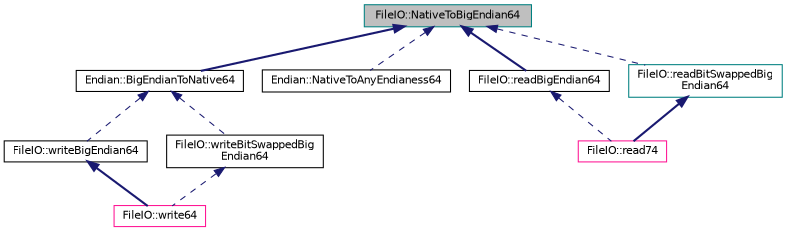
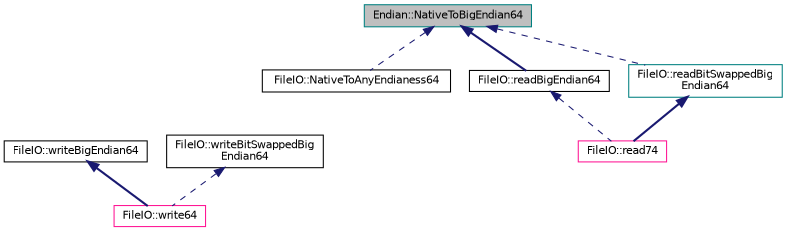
node "FileIO::NativeToBigEndian64": label "FileIO::NativeToBigEndian64" -> "Endian::NativeToBigEndian64"
node "Endian::BigEndianToNative64": removed
node "Endian::NativeToAnyEndianess64": label "Endian::NativeToAnyEndianess64" -> "FileIO::NativeToAnyEndianess64"
